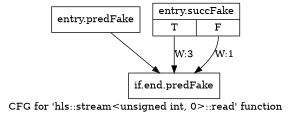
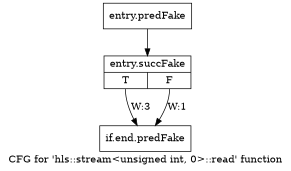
edge "entry.predFake" -> "if.end.predFake": now "entry.predFake" -> "entry.succFake"
